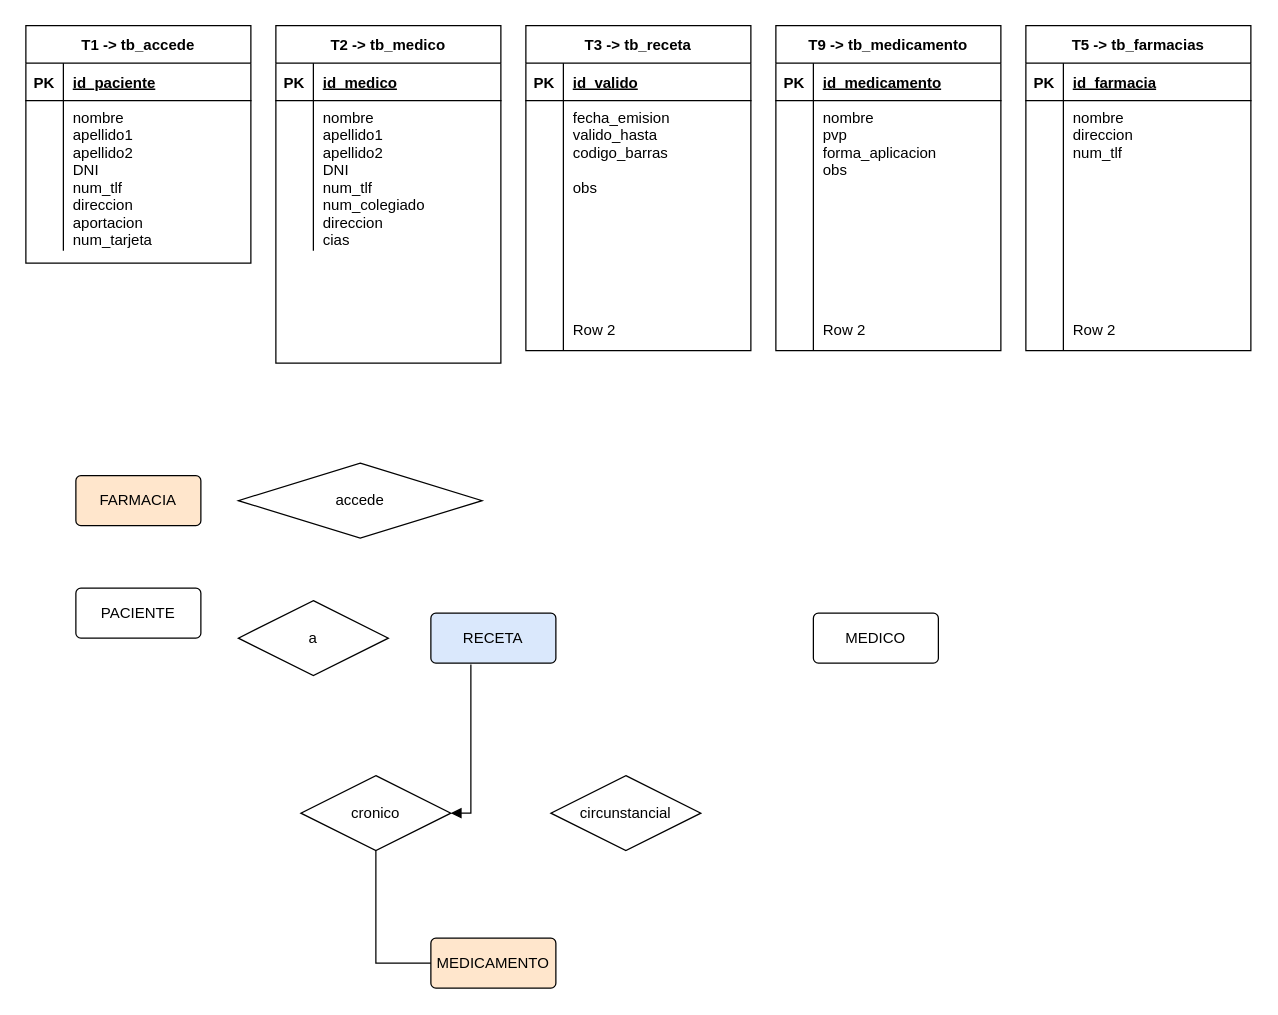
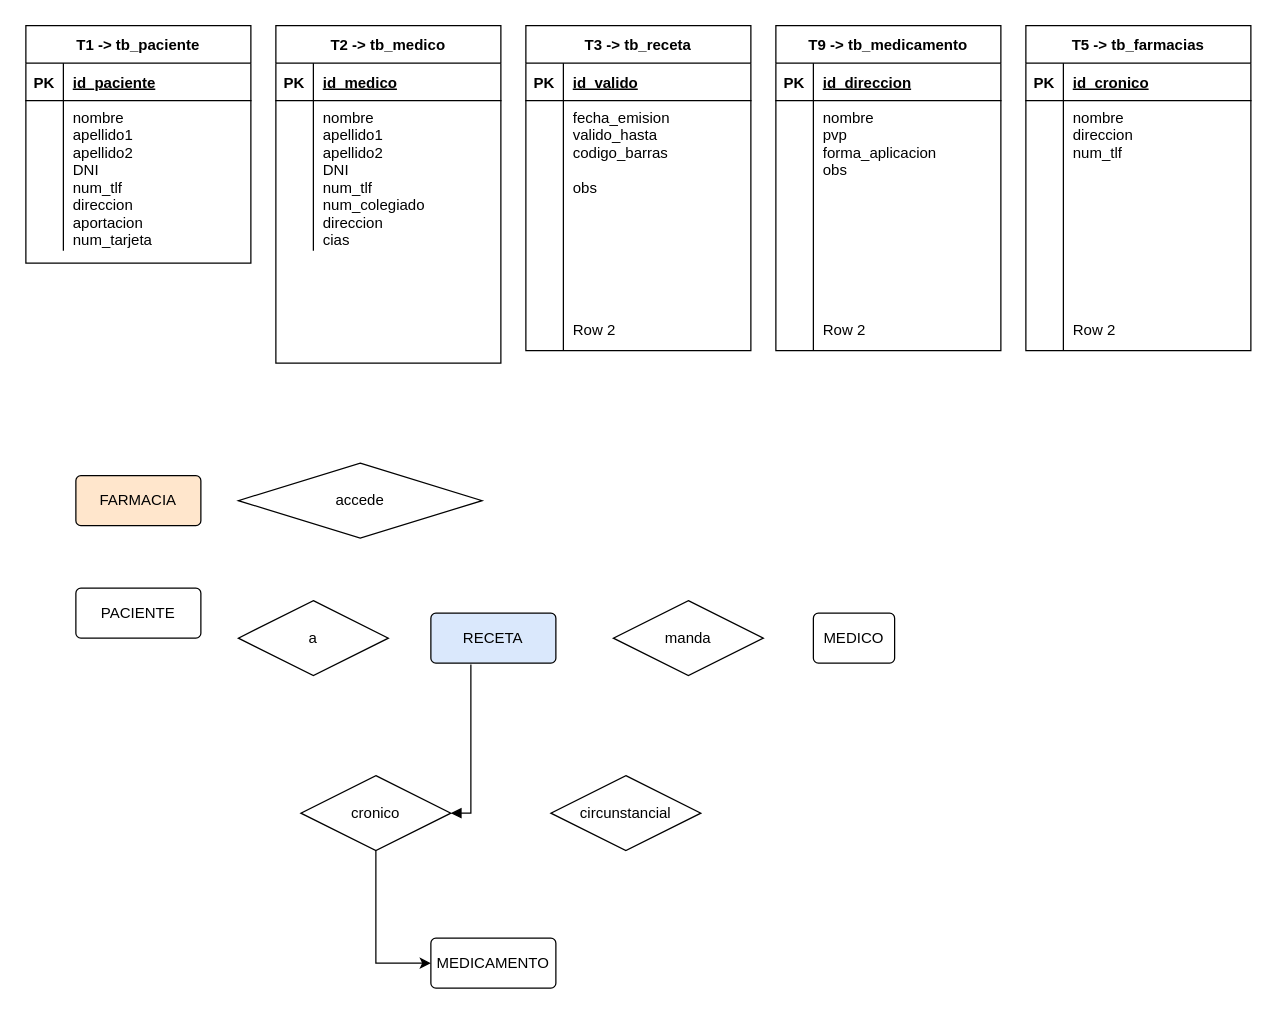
node "T1 -> tb_accede": label "T1 -> tb_accede" -> "T1 -> tb_paciente"
node "id_medicamento": label "id_medicamento" -> "id_direccion"
node "id_farmacia": label "id_farmacia" -> "id_cronico"
node "manda": added
node "MEDICO": size 125x50 -> 81x50
edge "cronico" -- "MEDICAMENTO": arrowhead none -> classic
node "MEDICAMENTO": fillcolor #ffe6cc -> #ffffff
